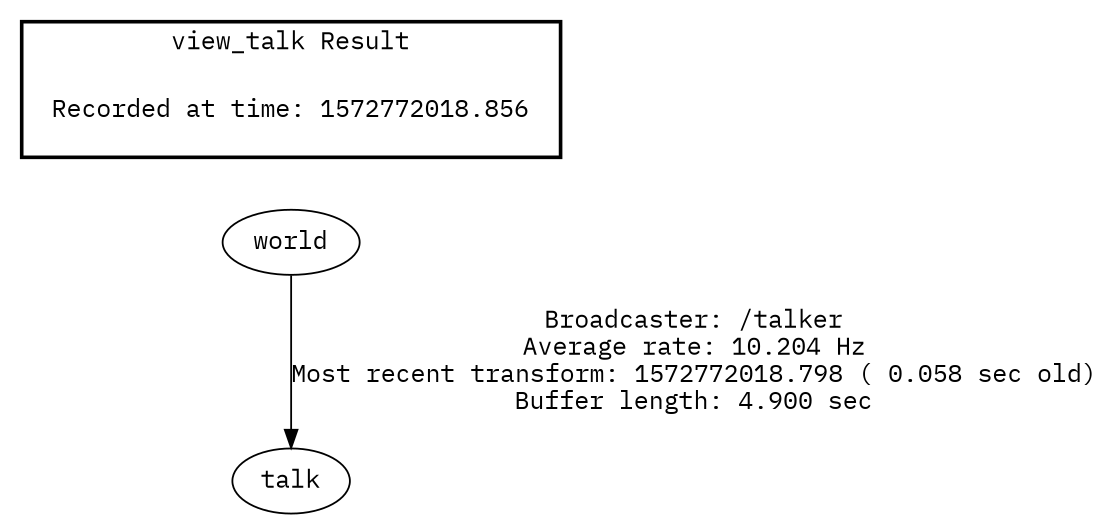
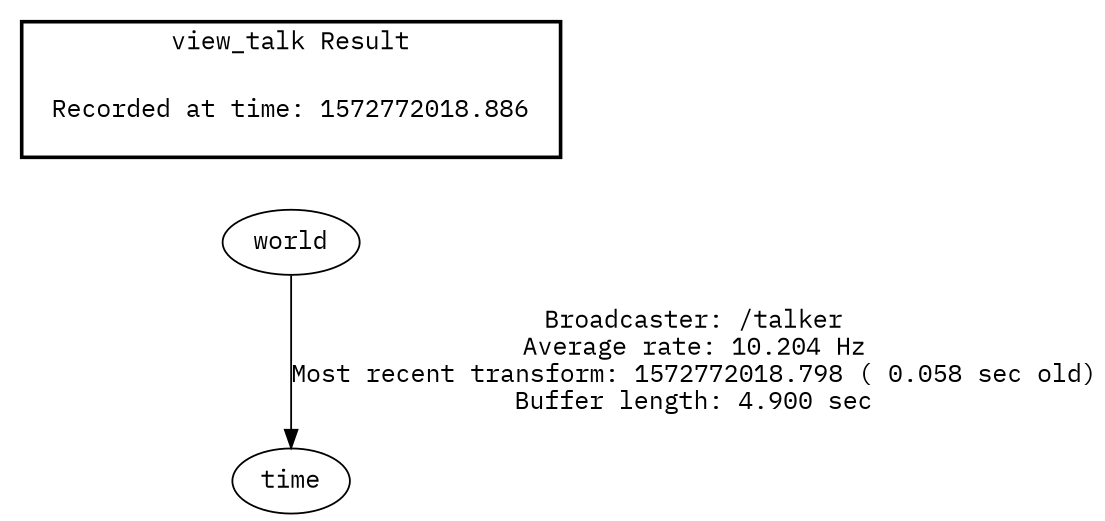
node "Recorded at time: 1572772018.856": label "Recorded at time: 1572772018.856" -> "Recorded at time: 1572772018.886"
node "talk": label "talk" -> "time"
